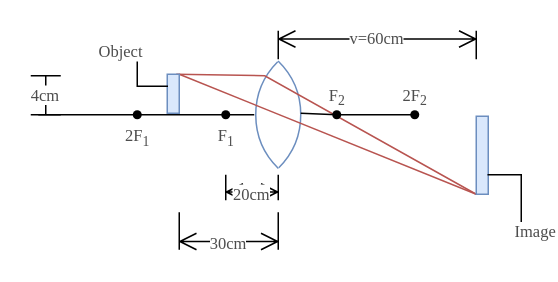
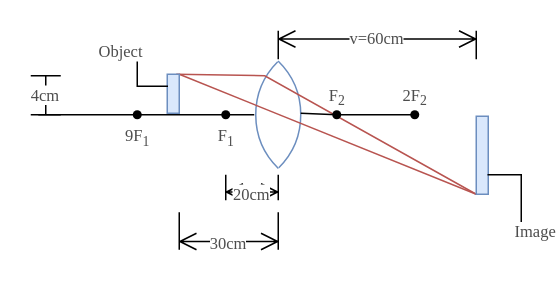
node "2F1": label "2F1" -> "9F1"
